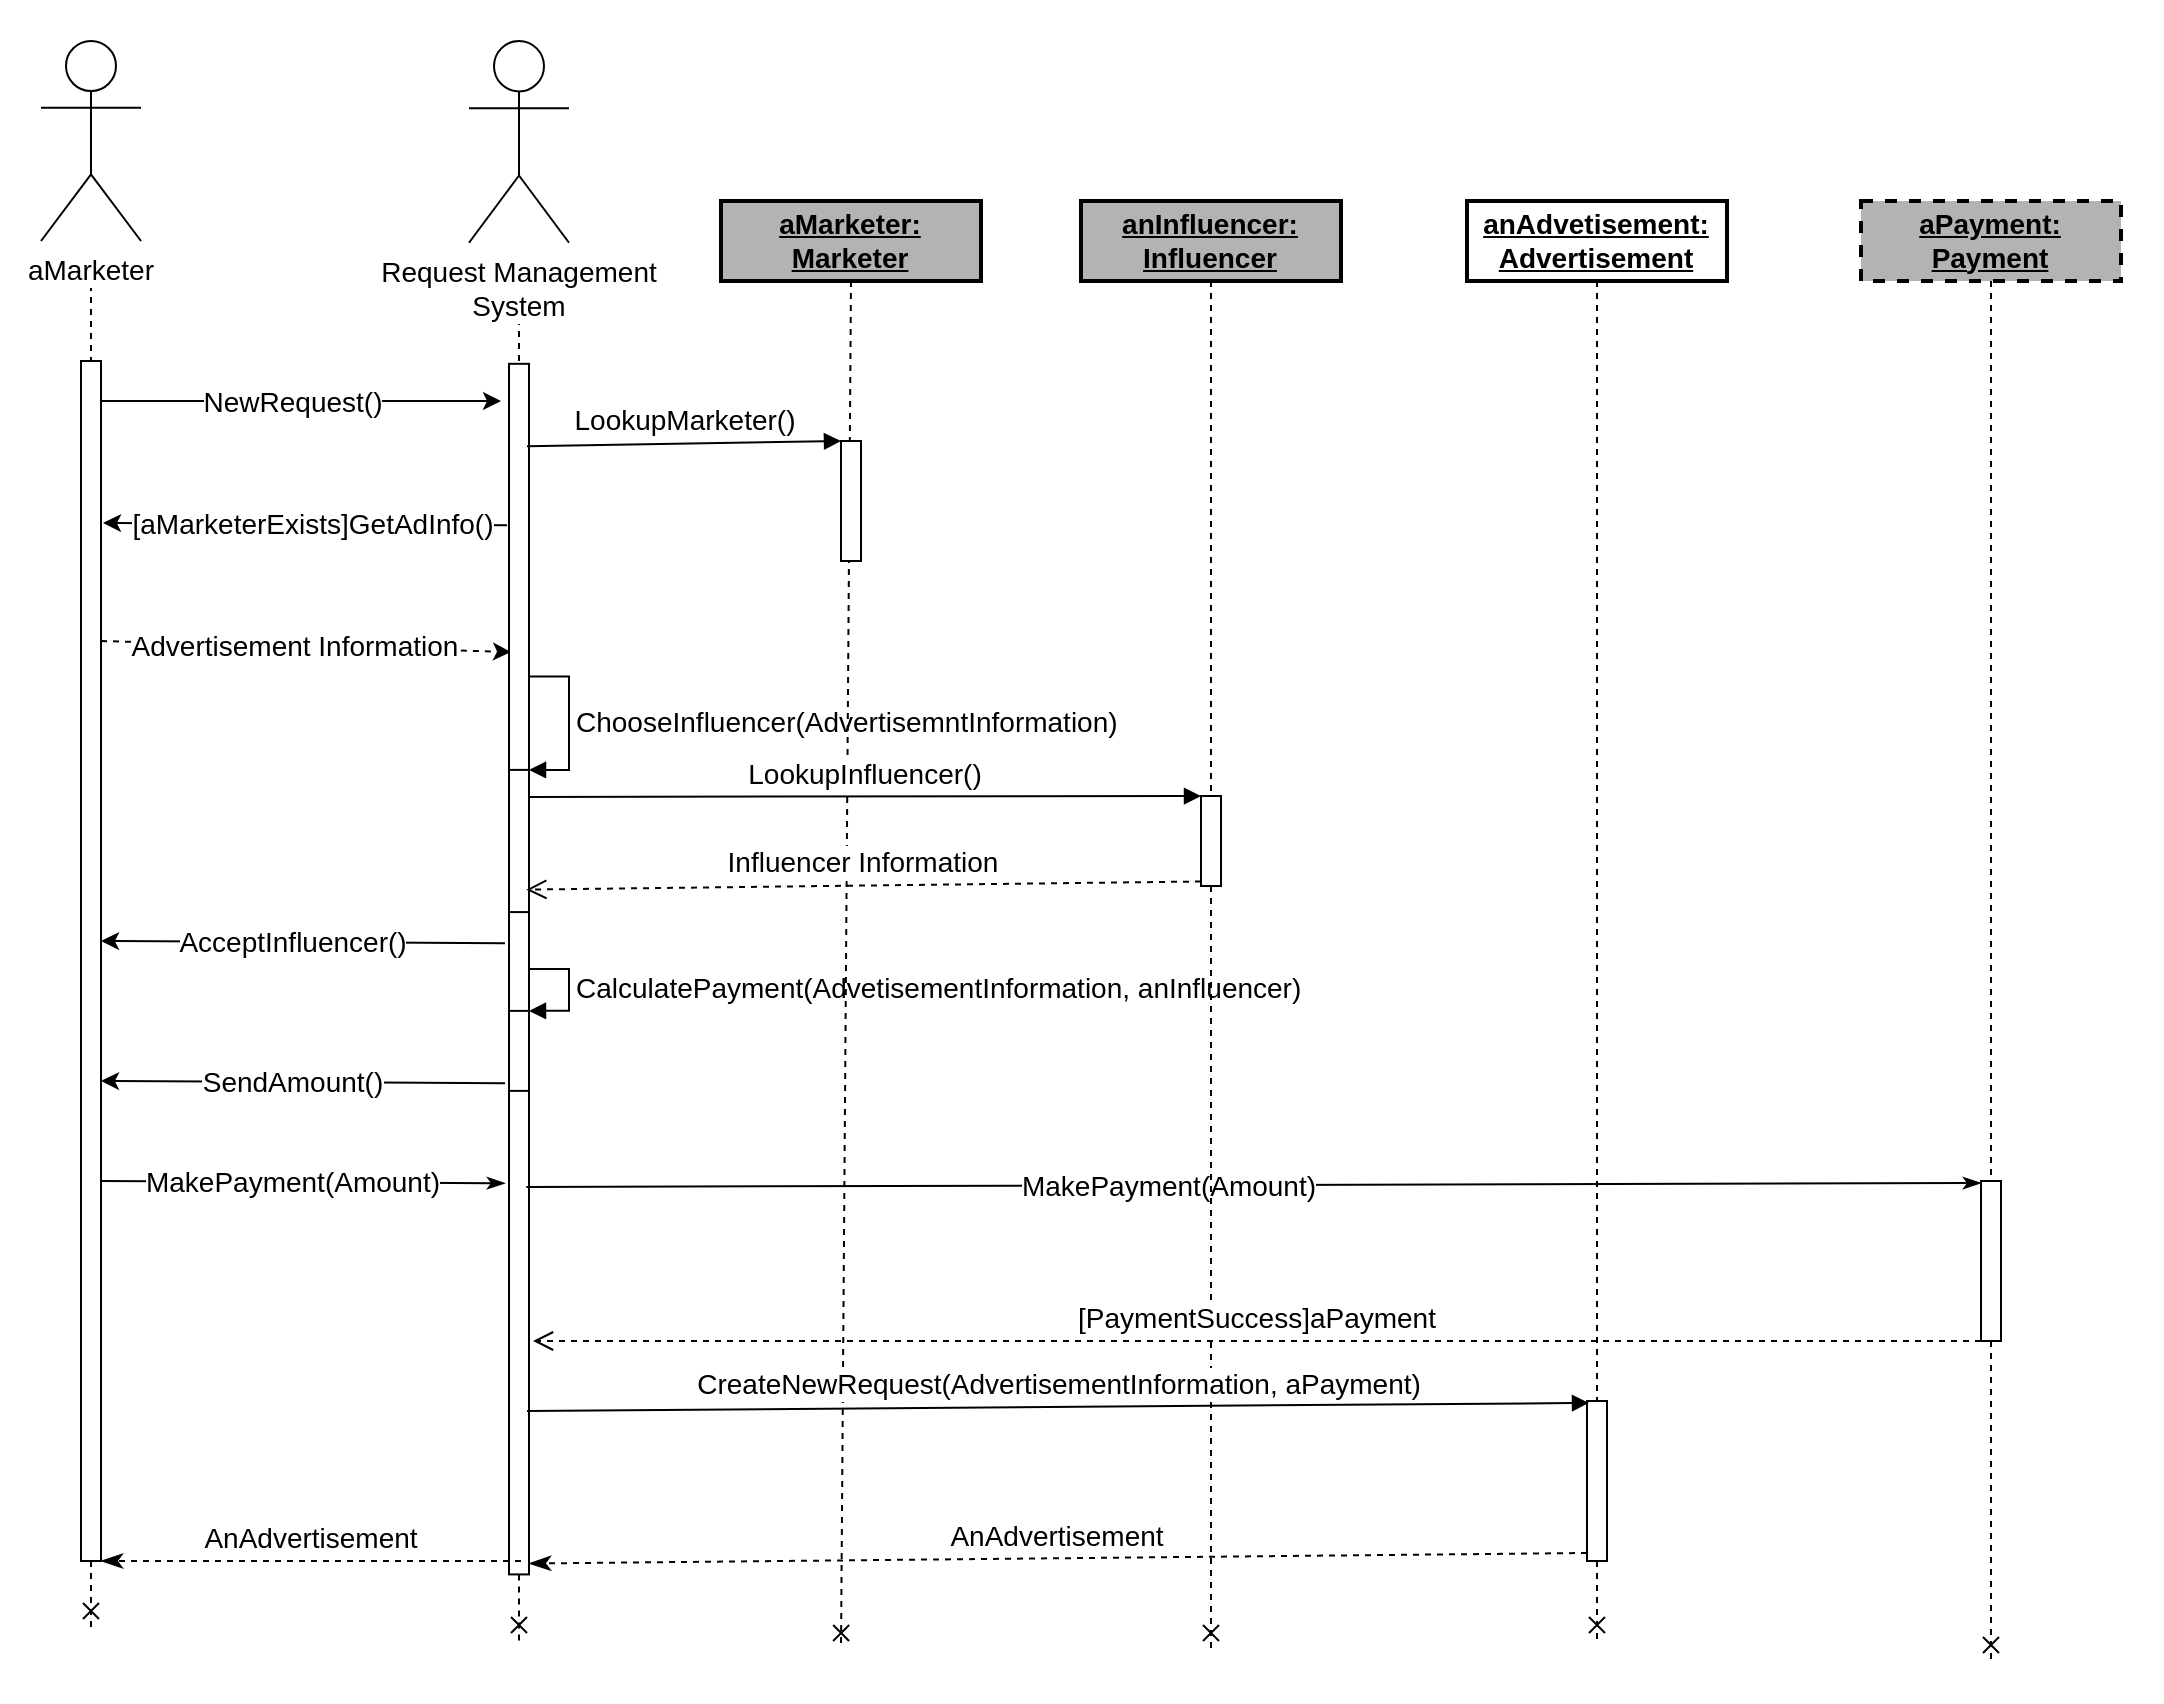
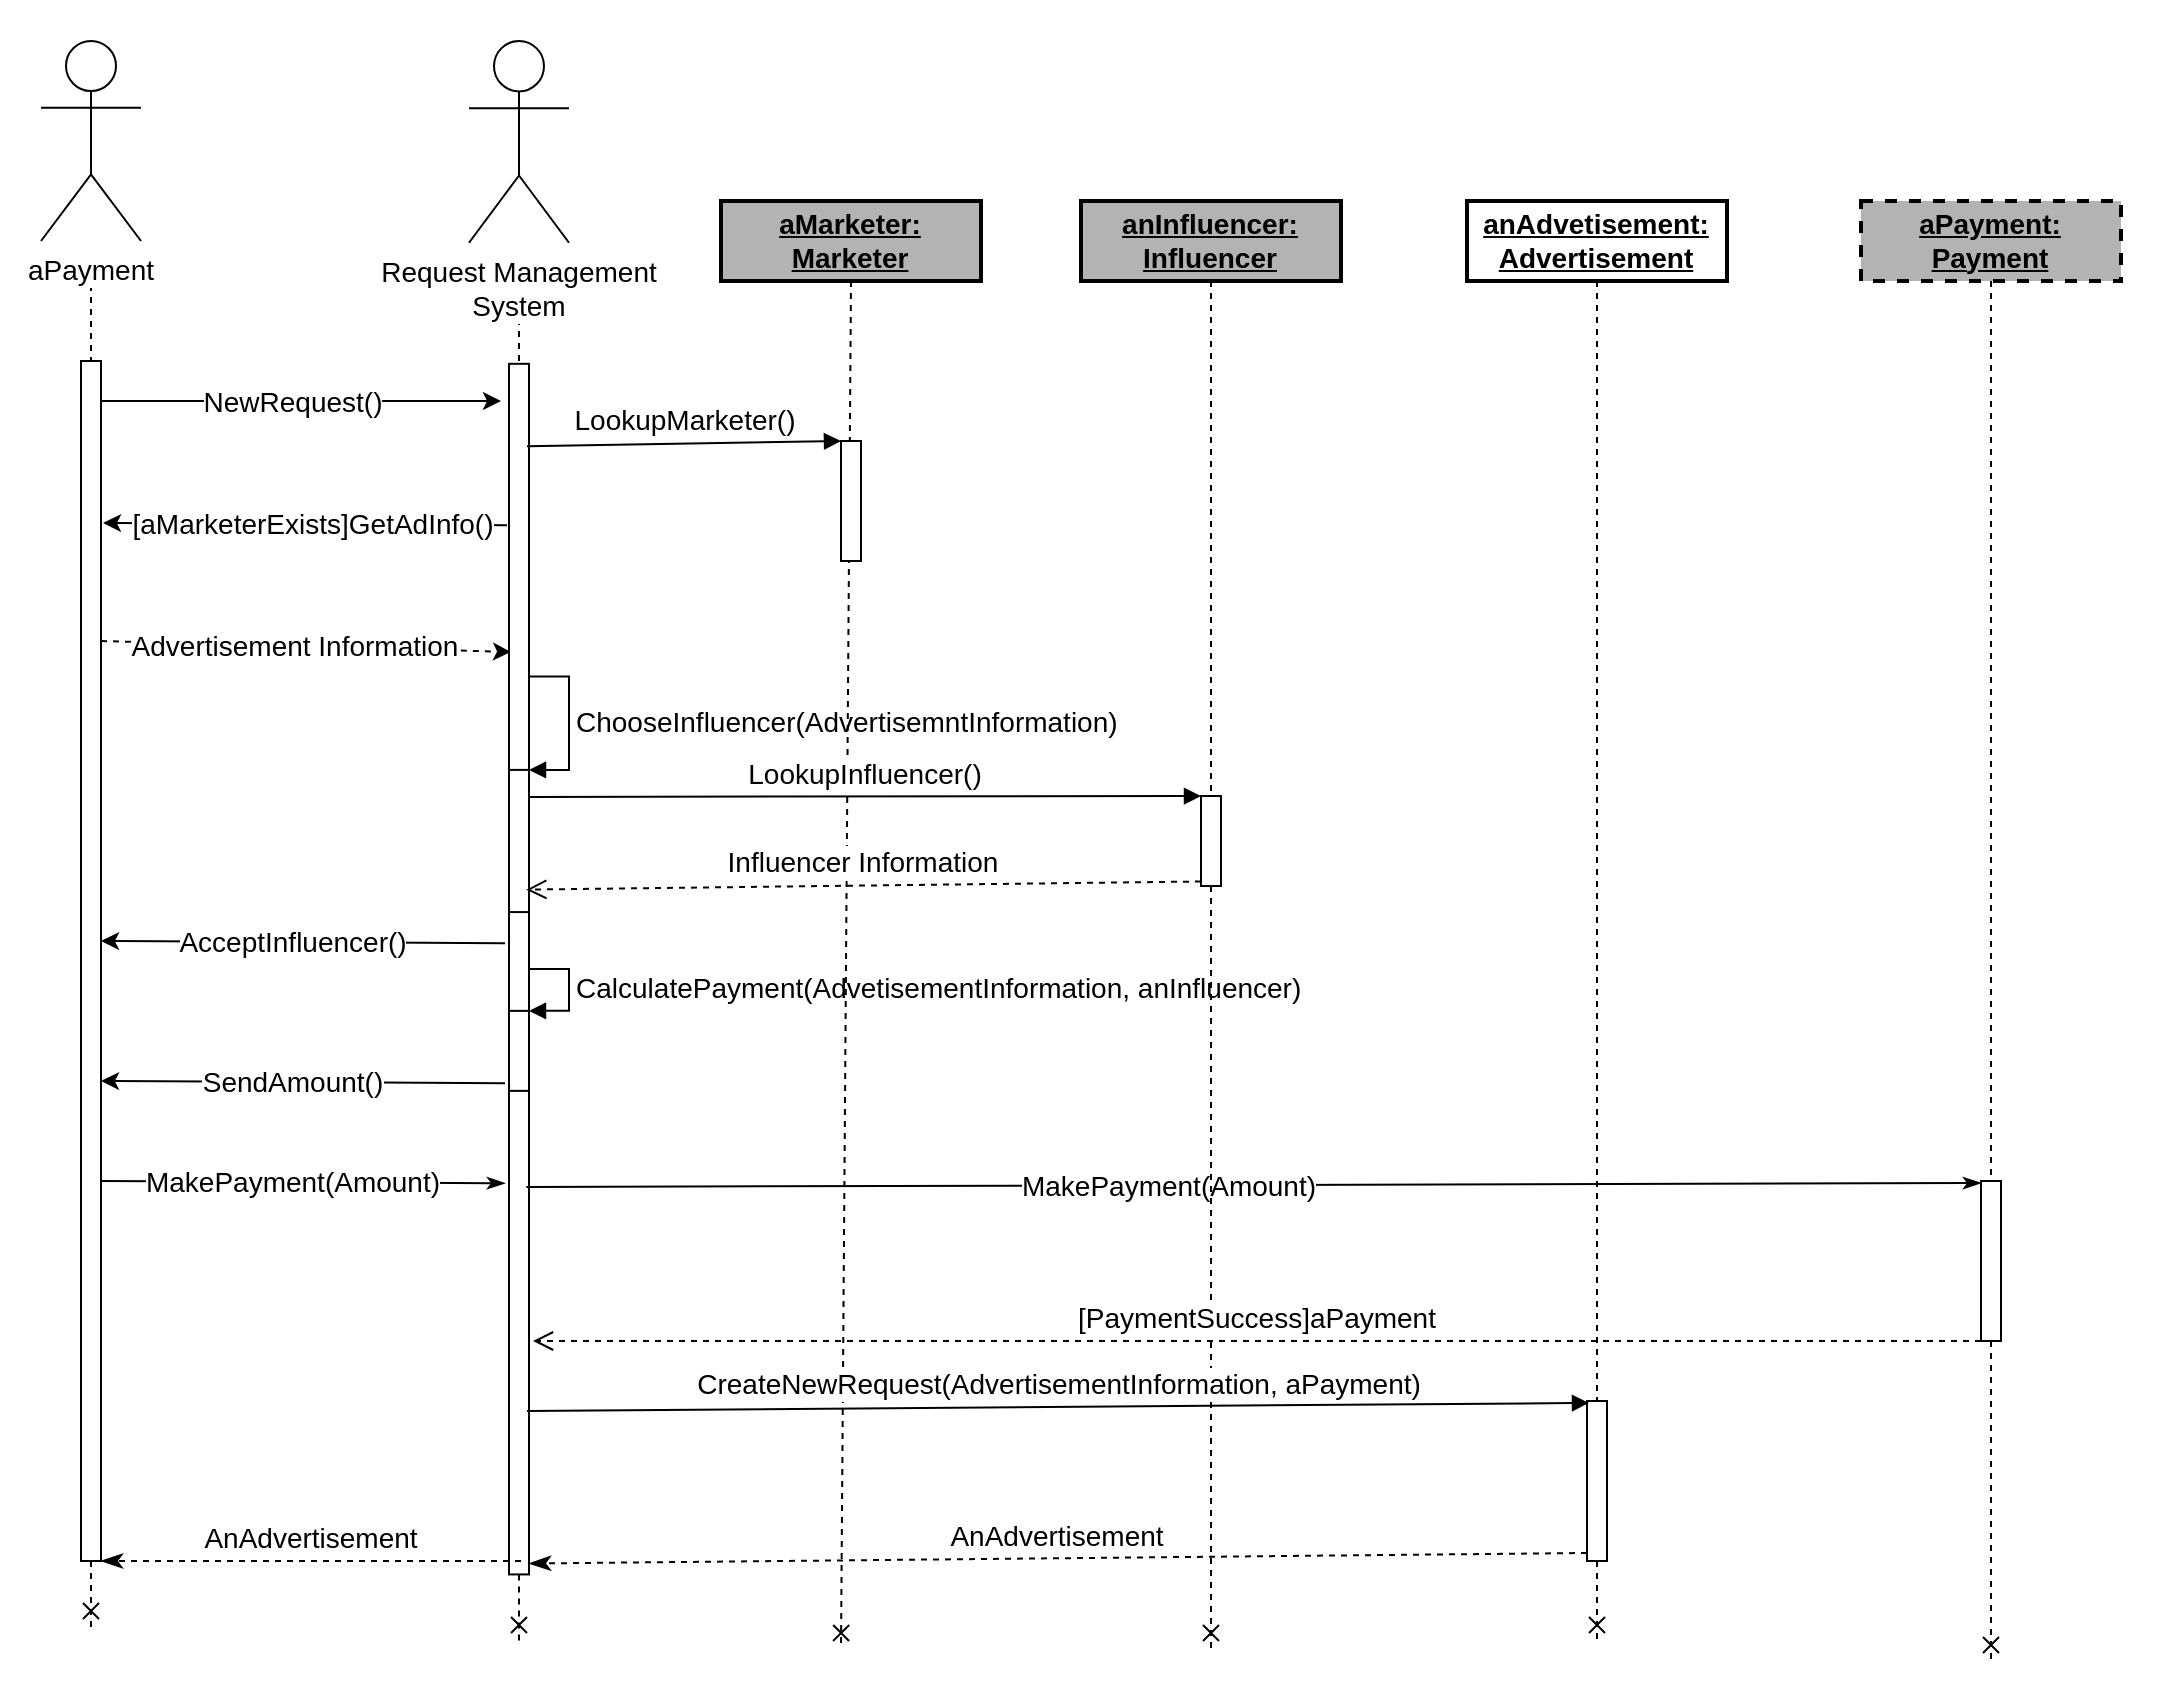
node "aMarketer": label "aMarketer" -> "aPayment"
